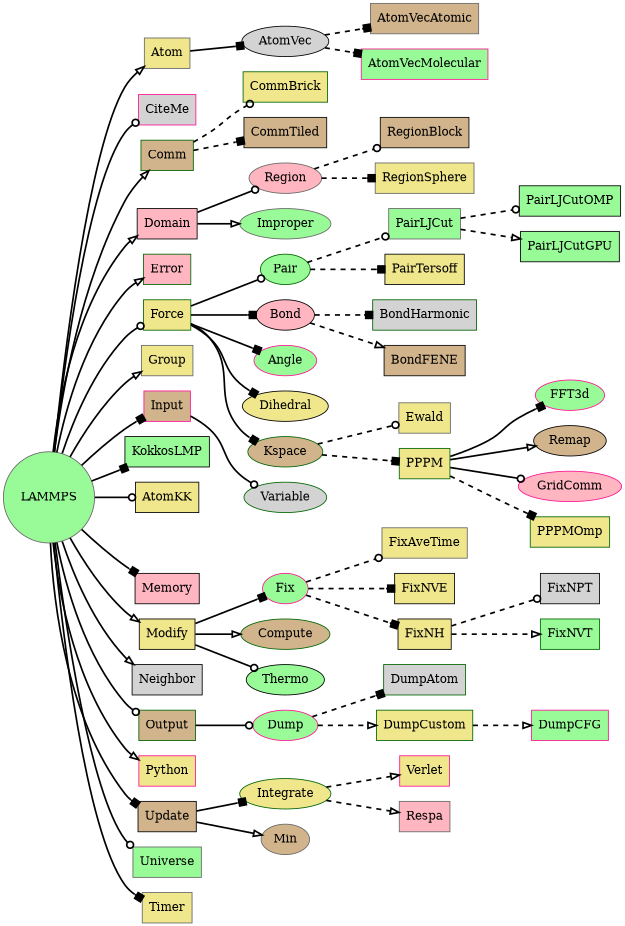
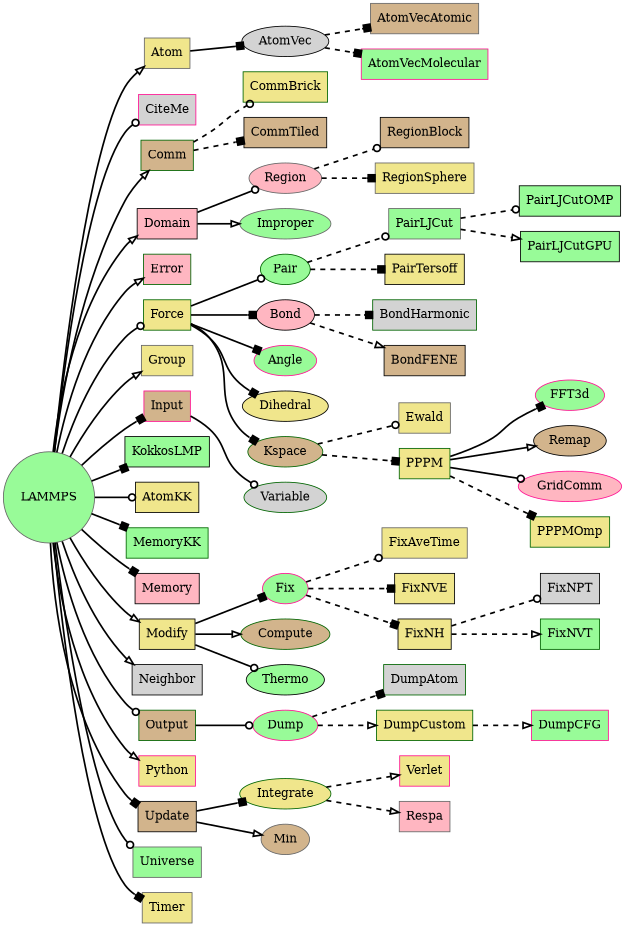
node "MemoryKK": added
